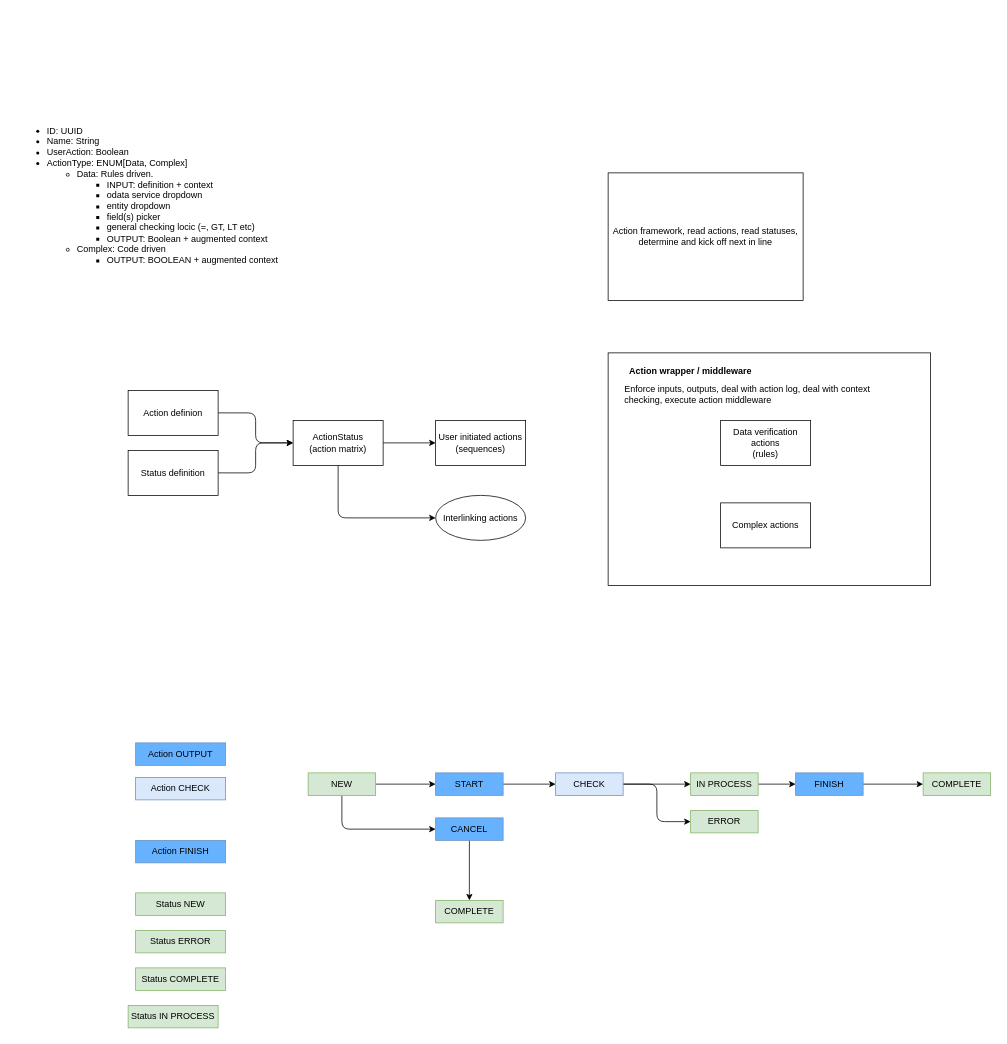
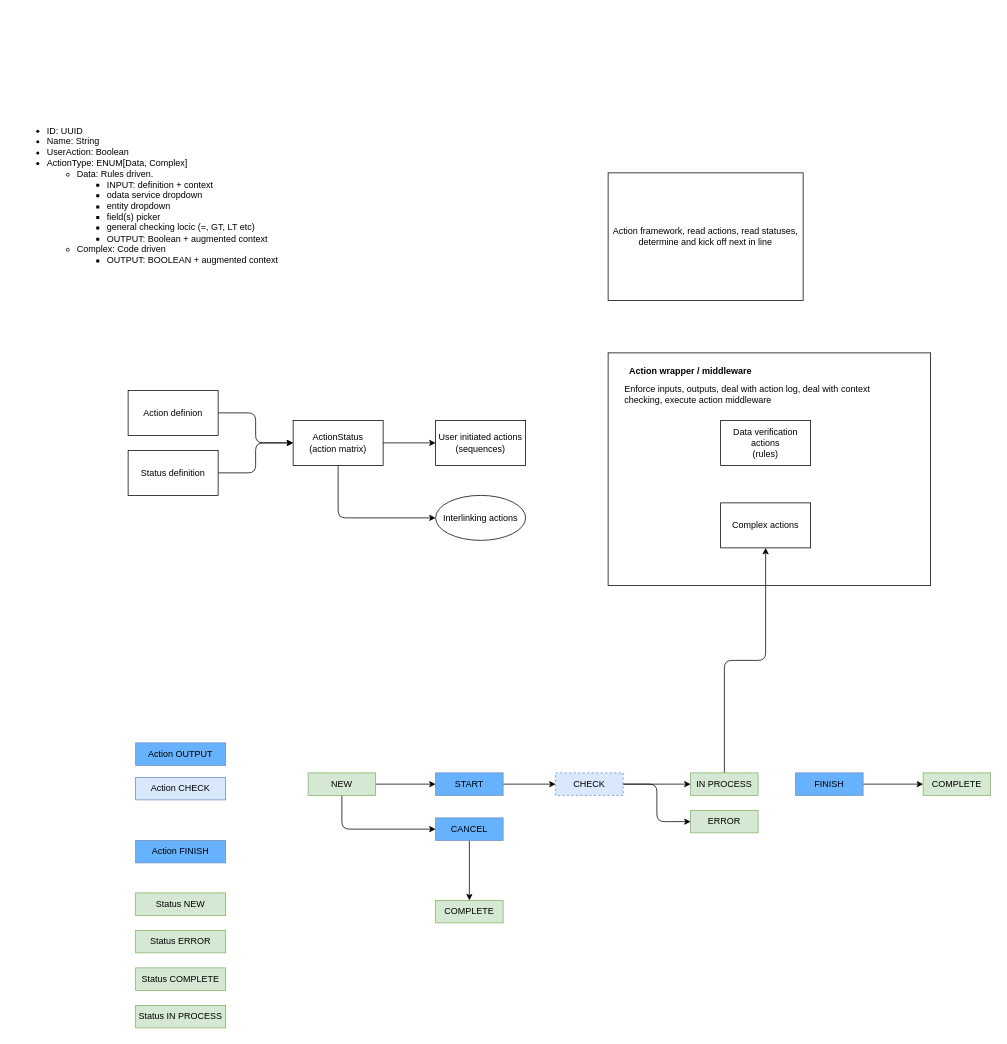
node "CHECK": style solid -> dashed
edge "IN PROCESS" -> "FINISH": now "IN PROCESS" -> "Complex actions"
node "Status IN PROCESS": moved (173, 1017) -> (180, 1017)
